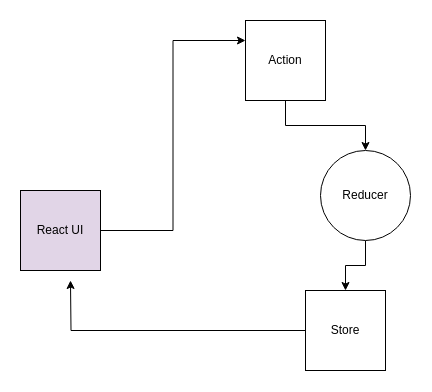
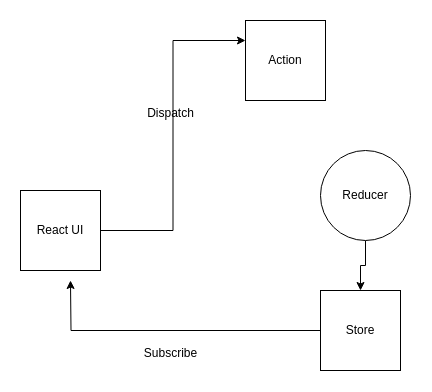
node "Dispatch": added
edge "Action" -> "Reducer": removed
node "React UI": fillcolor #e1d5e7 -> #ffffff
node "Store": moved (346, 331) -> (361, 331)
node "Subscribe": added
